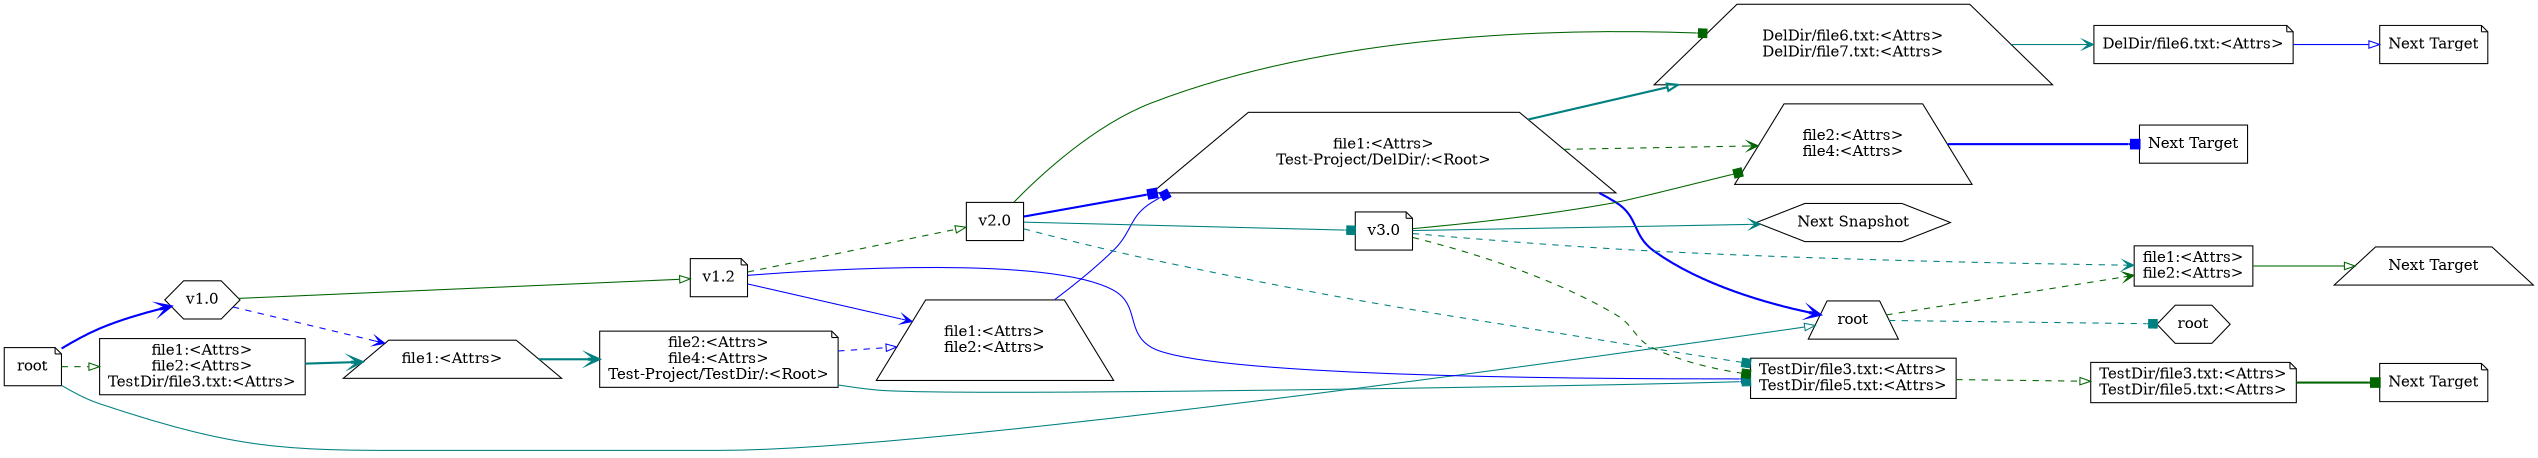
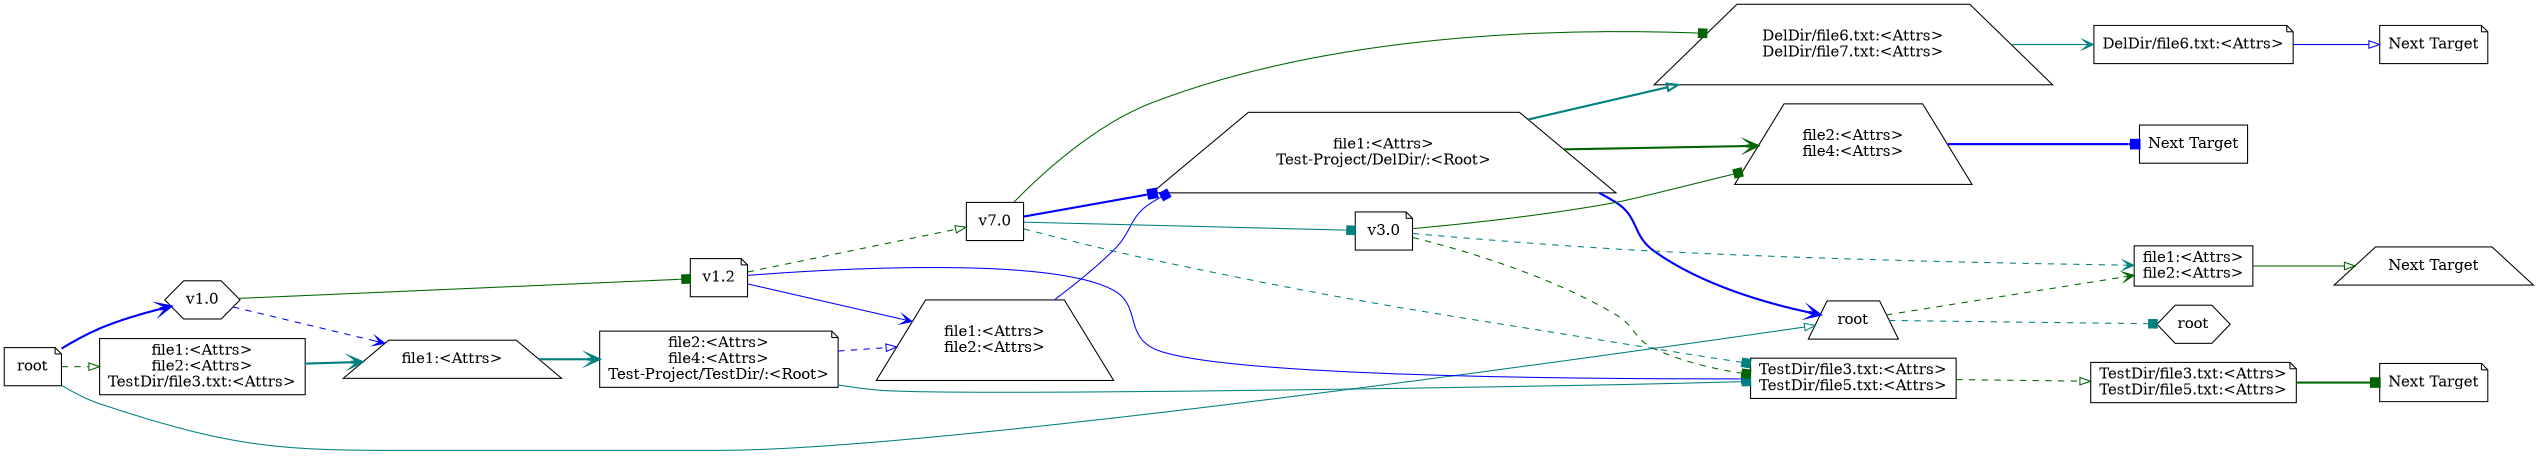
edge "file1:<Attrs> Test-Project/DelDir/:<Root>" -> "file2:<Attrs> file4:<Attrs>": style dashed -> bold
node "v2.0": label "v2.0" -> "v7.0"
node "Next Snapshot": removed
edge "v1.0" -> "v1.2": arrowhead onormal -> box
